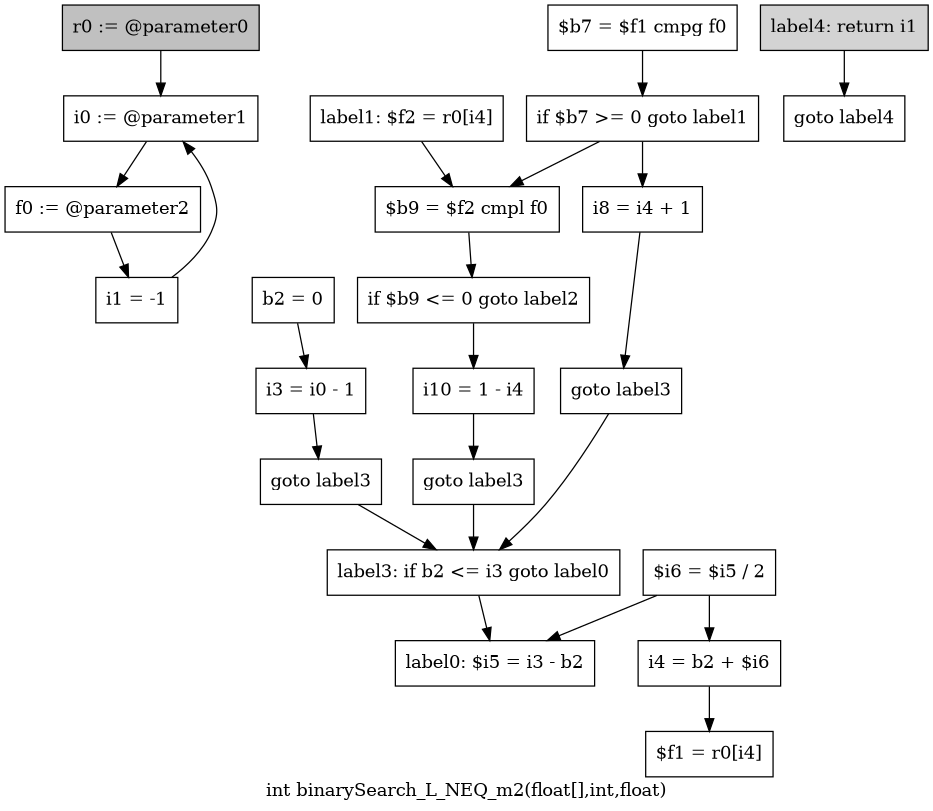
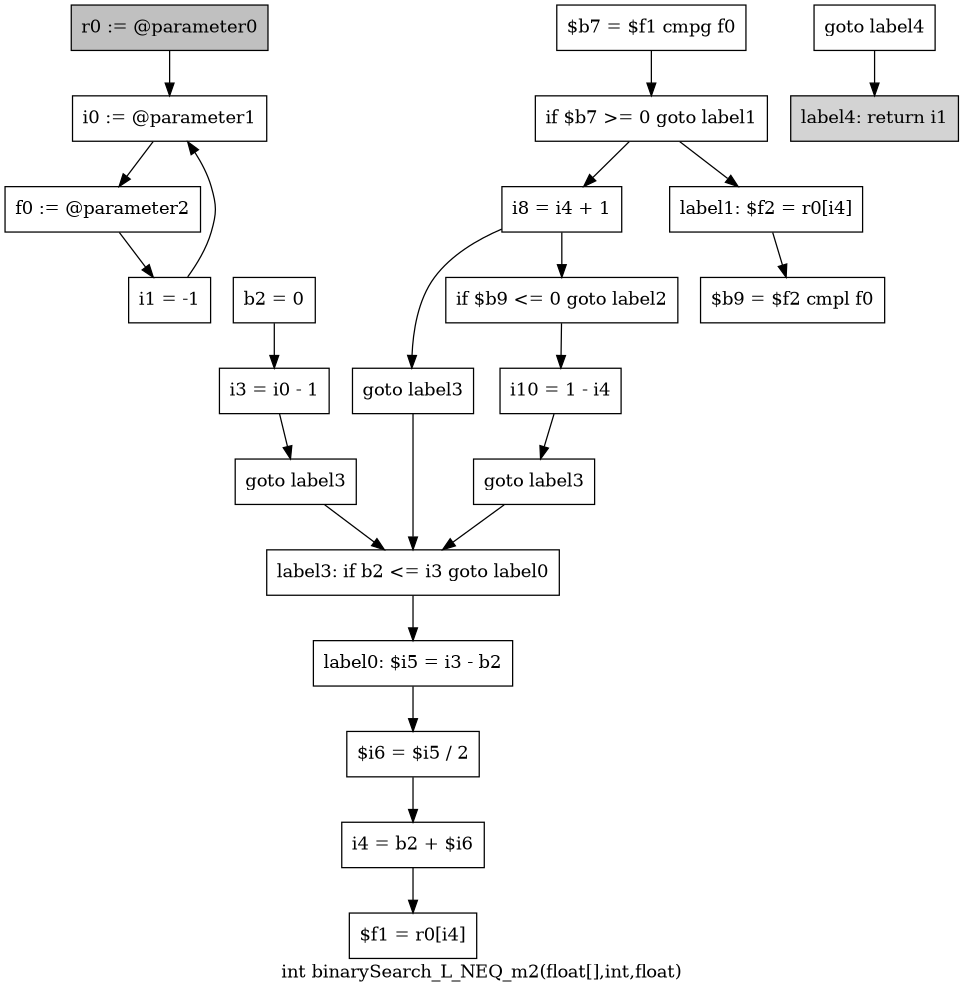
edge "label4: return i1" -> "goto label4": reversed
edge "if $b7 >= 0 goto label1" -> "$b9 = $f2 cmpl f0": now "if $b7 >= 0 goto label1" -> "label1: $f2 = r0[i4]"
edge "$b9 = $f2 cmpl f0" -> "if $b9 <= 0 goto label2": now "i8 = i4 + 1" -> "if $b9 <= 0 goto label2"
edge "$i6 = $i5 / 2" -> "label0: $i5 = i3 - b2": reversed
